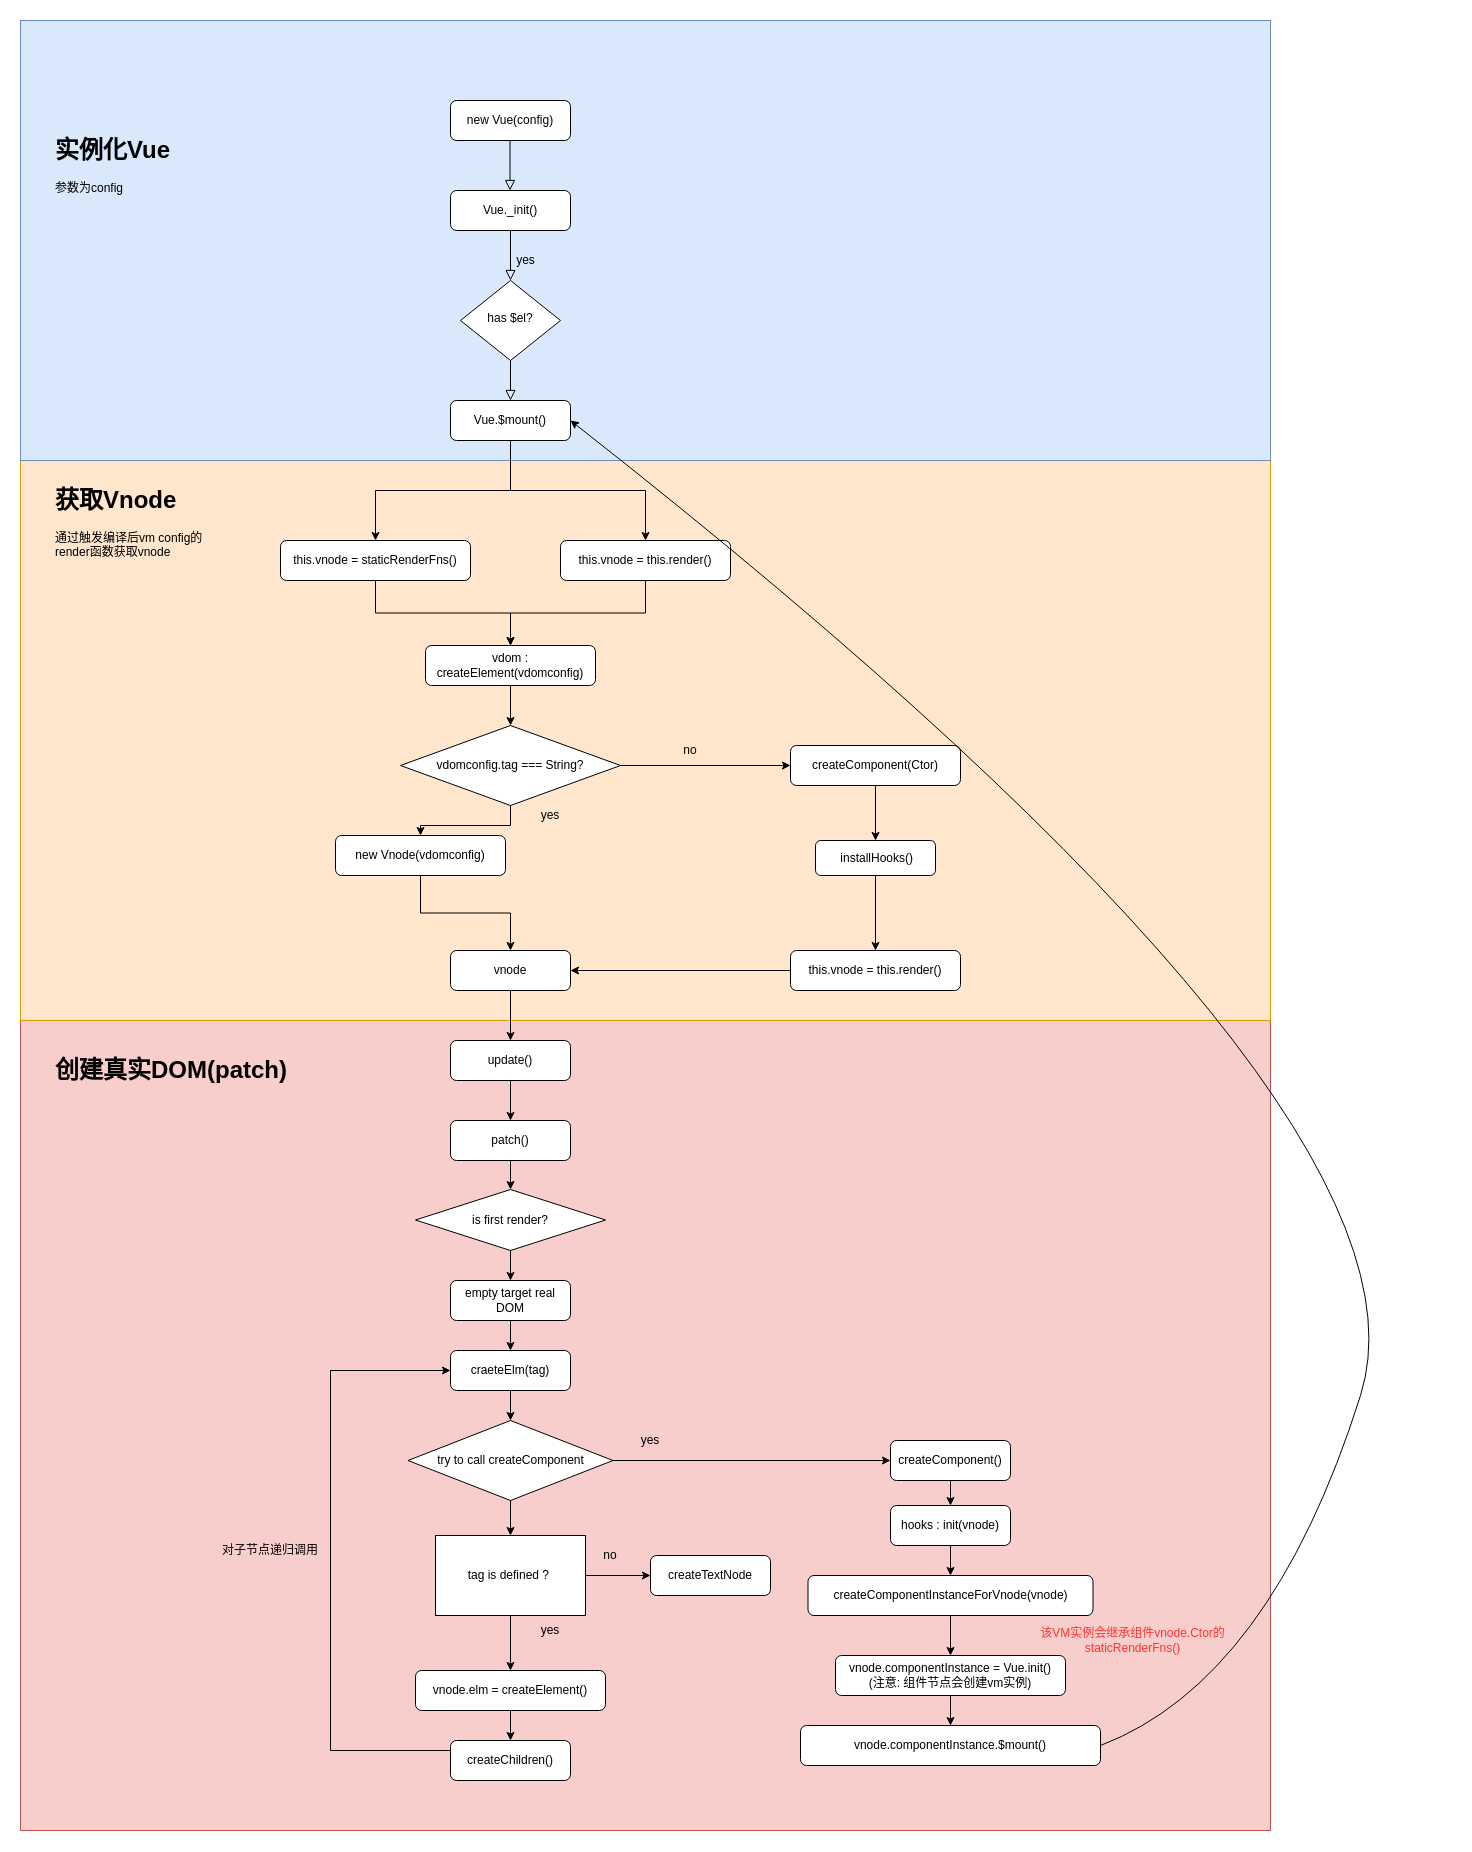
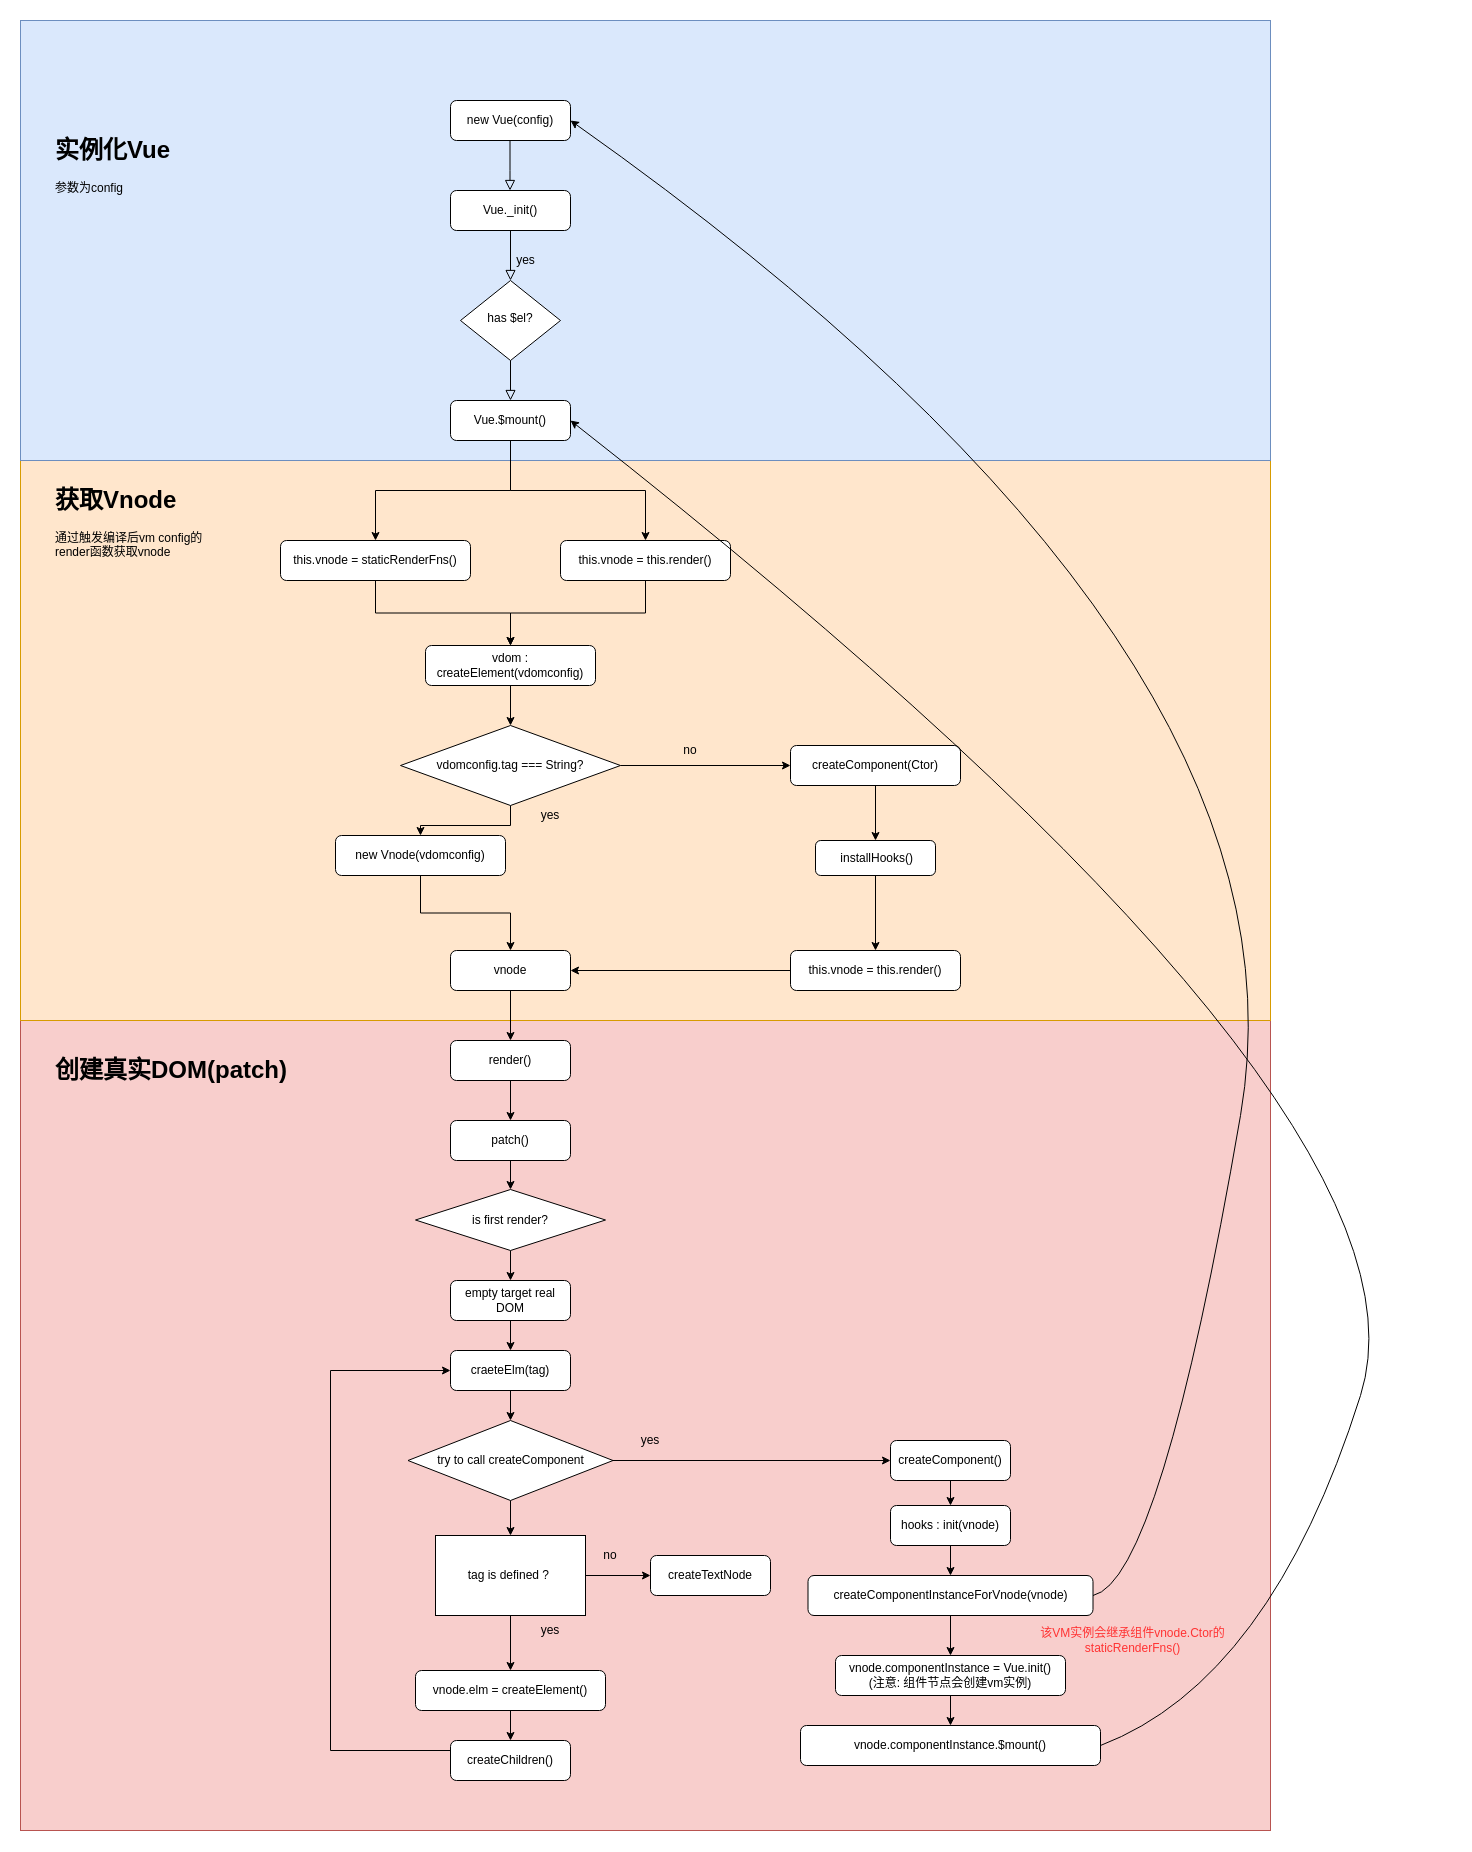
edge "createComponentInstanceForVnode(vnode)" -> "new Vue(config)": added
node "update()": label "update()" -> "render()"
node "对子节点递归调用": removed
